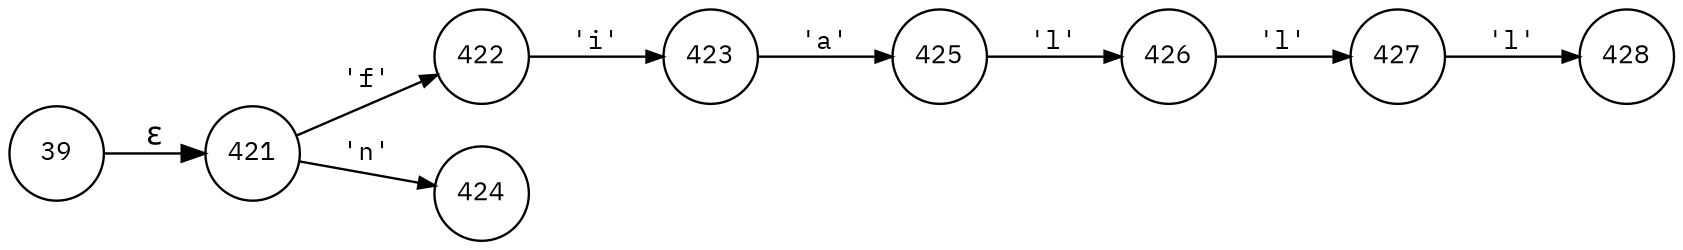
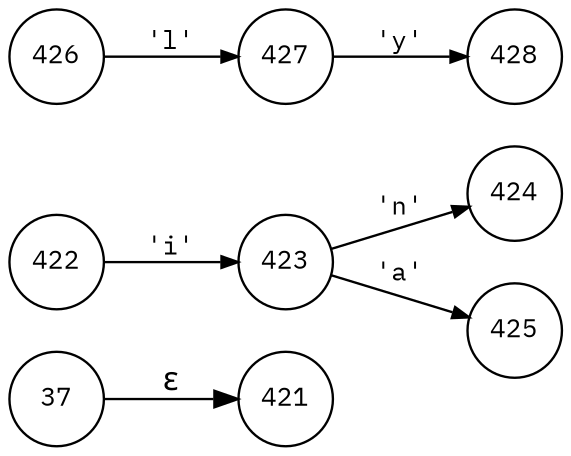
edge "427" -> "428": label "'l'" -> "'y'"
edge "425" -> "426": removed, label "'l'"
edge "421" -> "422": removed, label "'f'"
node "39": label "39" -> "37"
edge "421" -> "424": now "423" -> "424"
